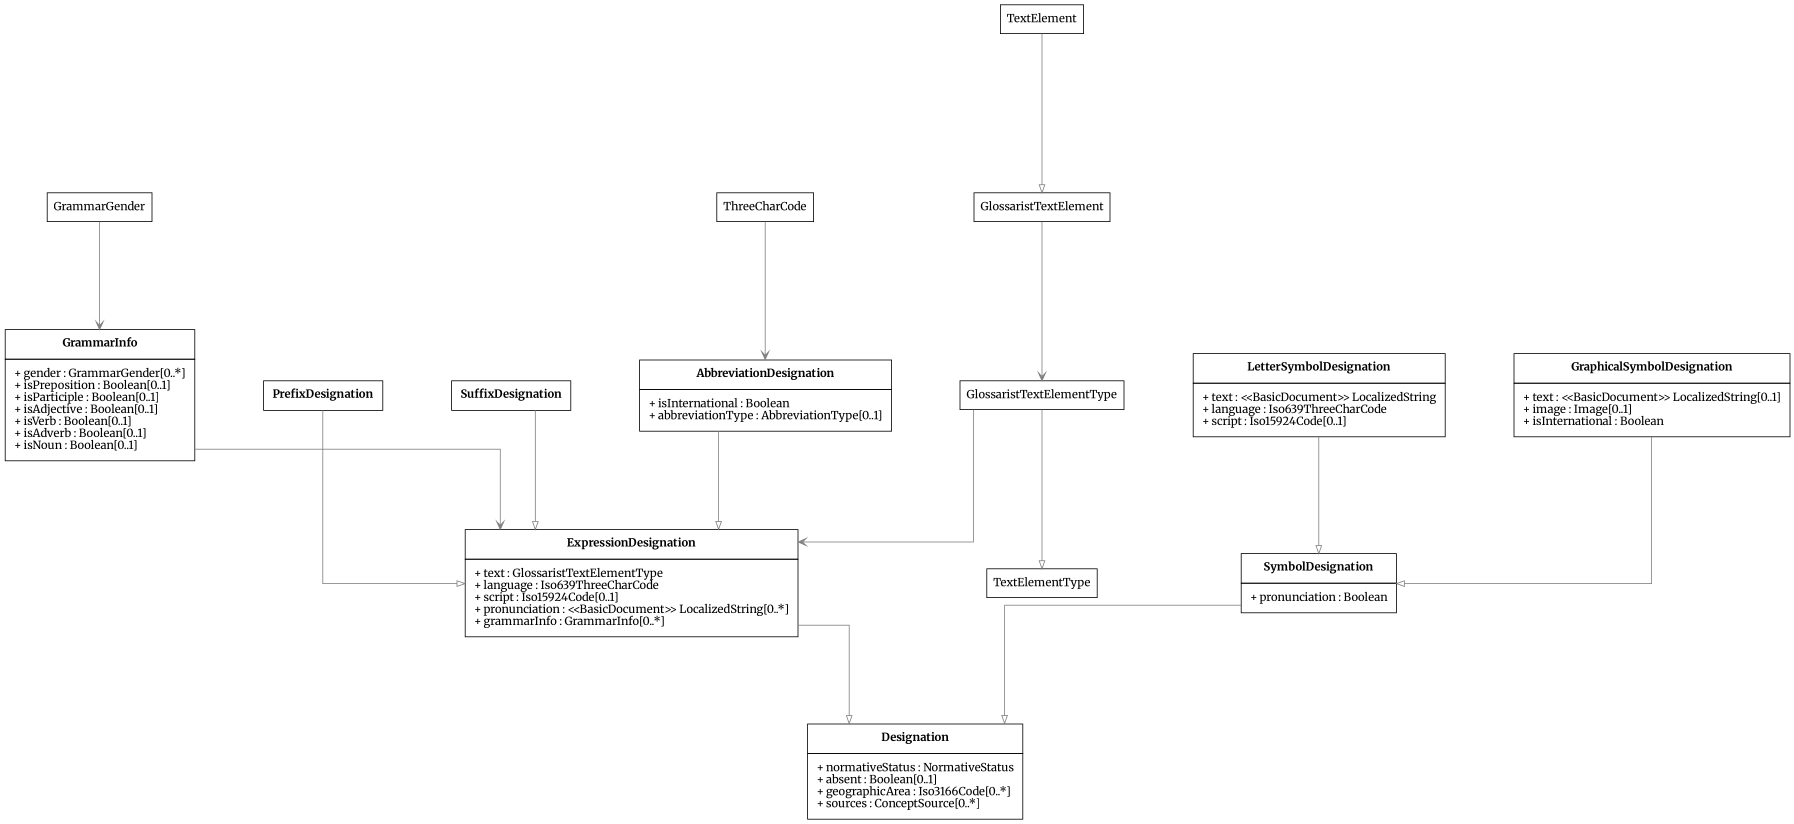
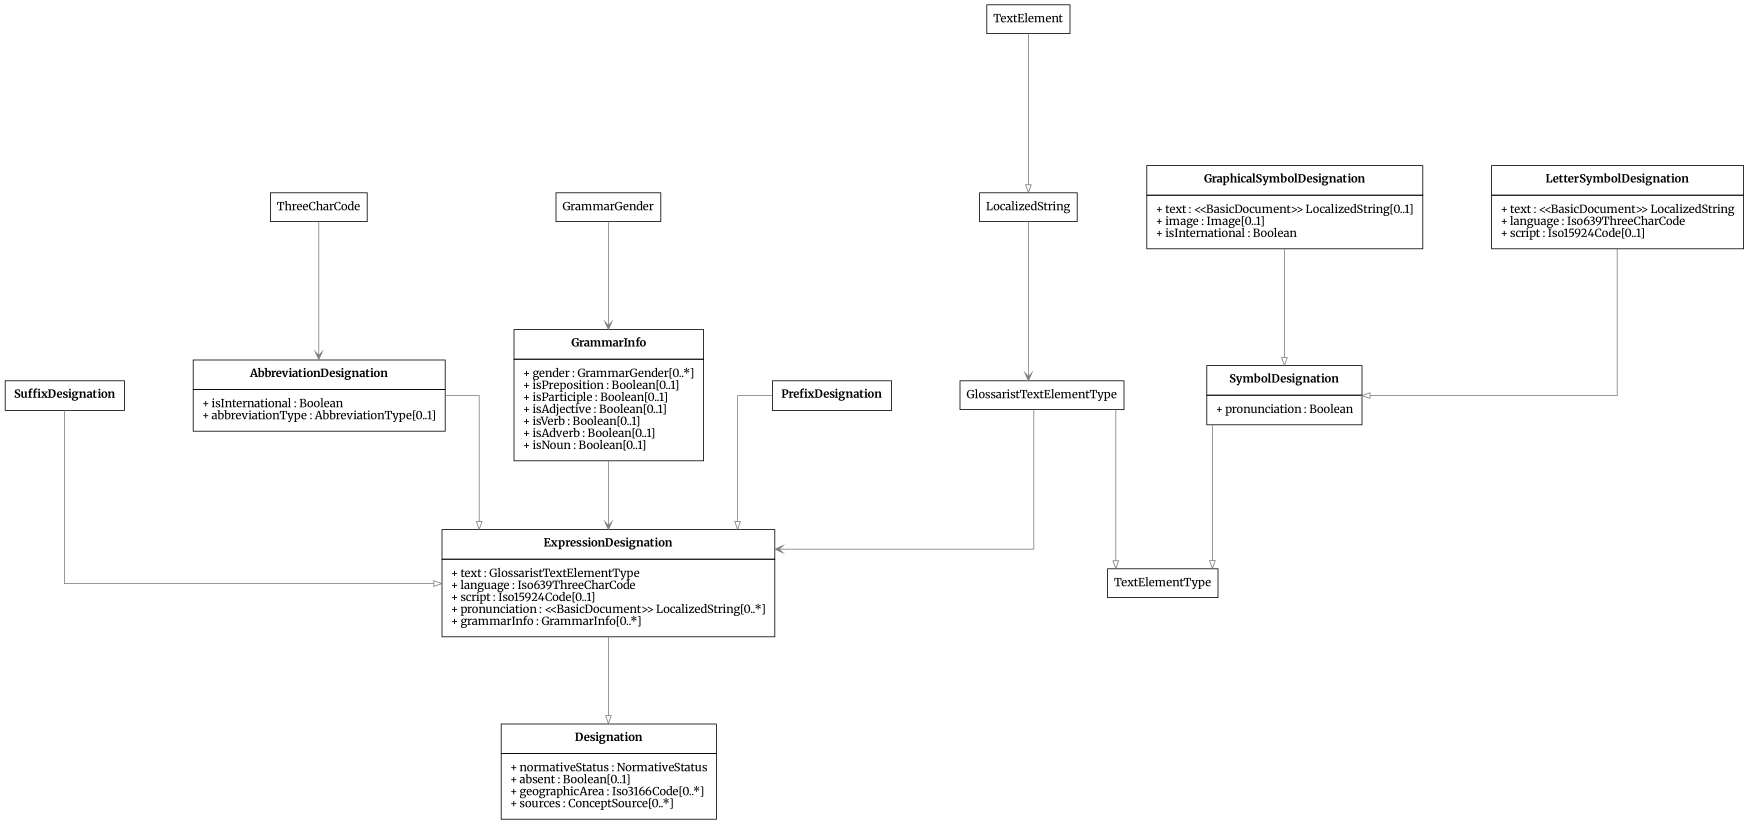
node "GlossaristTextElement": label "GlossaristTextElement" -> "LocalizedString"
edge "SymbolDesignation" -- "Designation": now "SymbolDesignation" -- "TextElementType"
